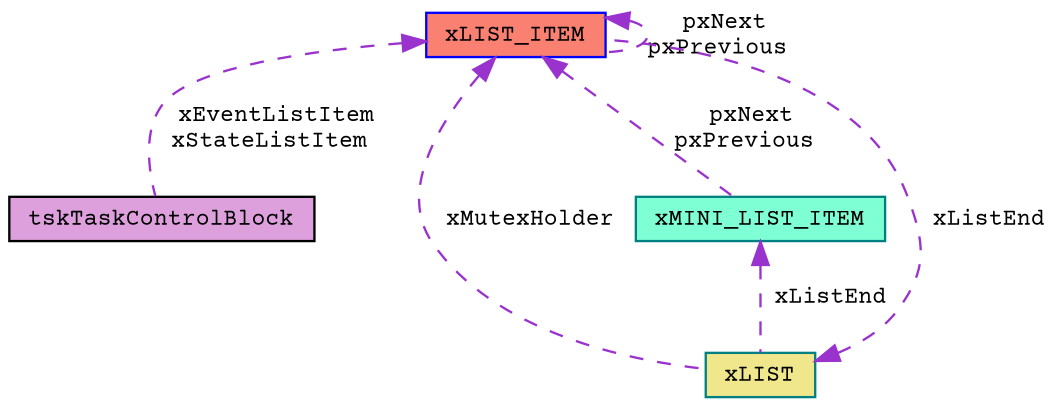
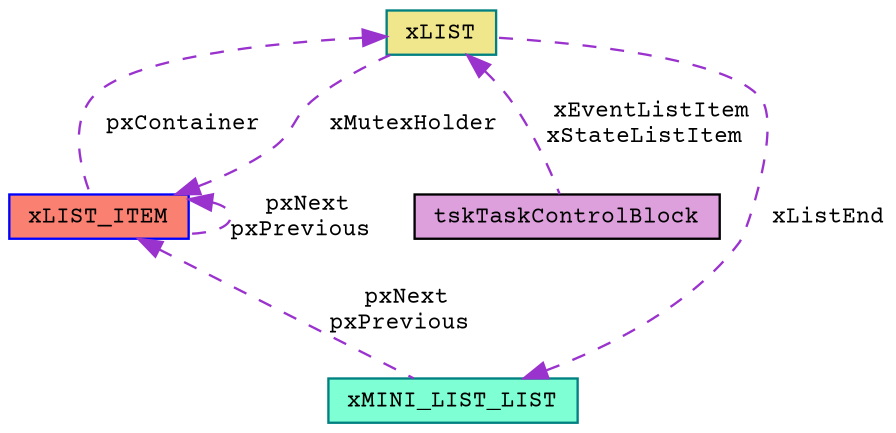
edge "tskTaskControlBlock" -> "xLIST_ITEM": now "tskTaskControlBlock" -> "xLIST"
node "xMINI_LIST_ITEM": label "xMINI_LIST_ITEM" -> "xMINI_LIST_LIST"
edge "xLIST_ITEM" -> "xLIST": label " xListEnd" -> " pxContainer"
